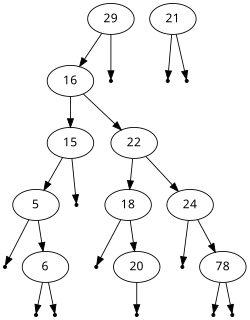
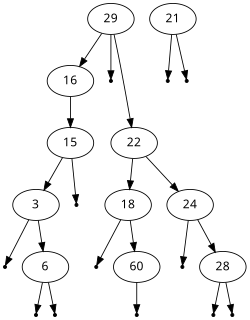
edge "16" -> "22": now "29" -> "22"
node "5": label "5" -> "3"
node "20": label "20" -> "60"
node "78": label "78" -> "28"
